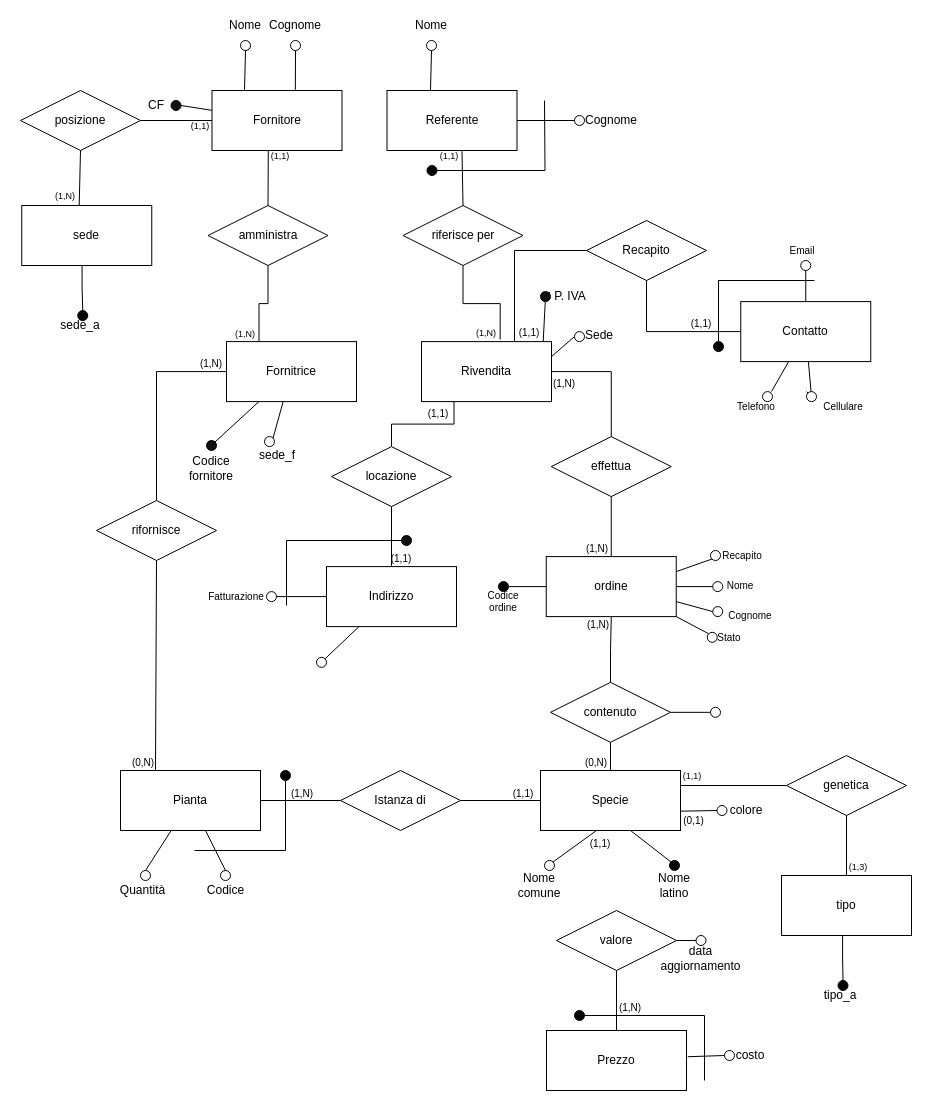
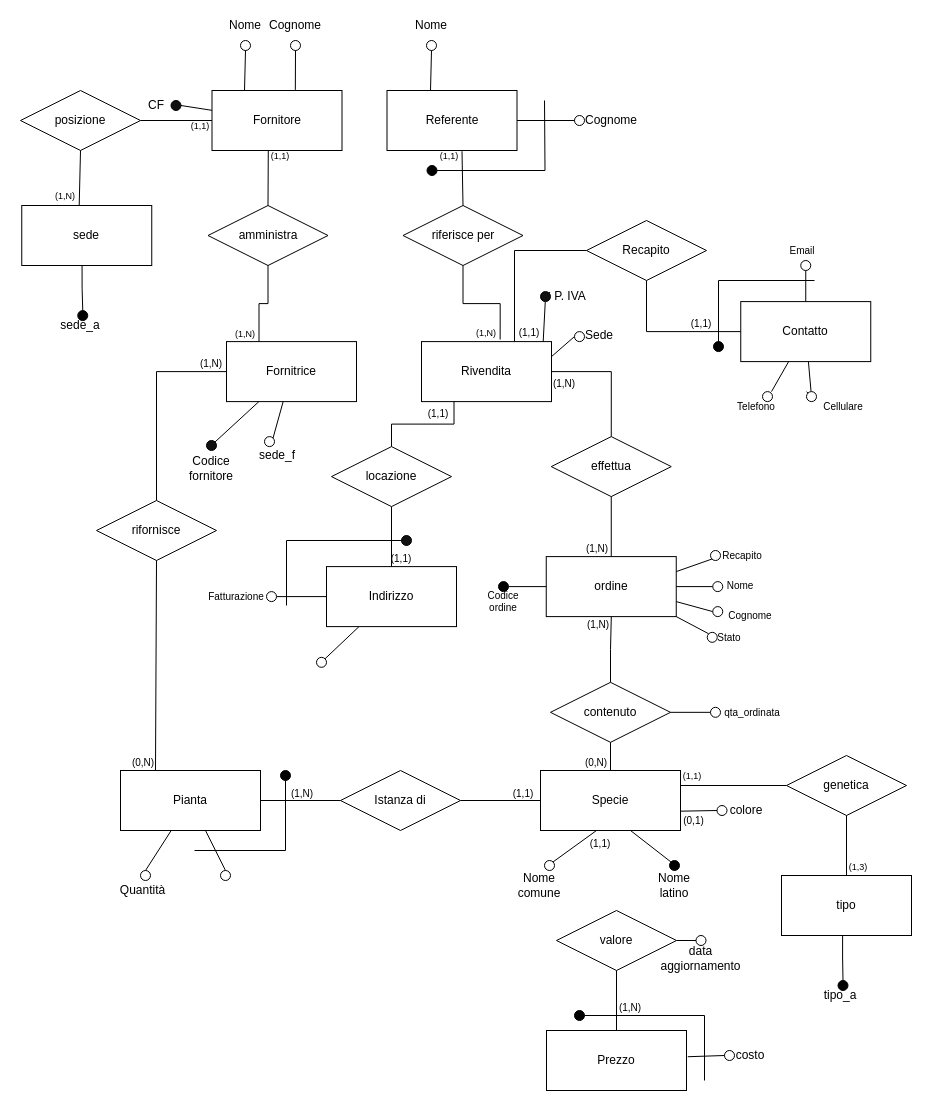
node "qta_ordinata": added
node "Codice": removed
